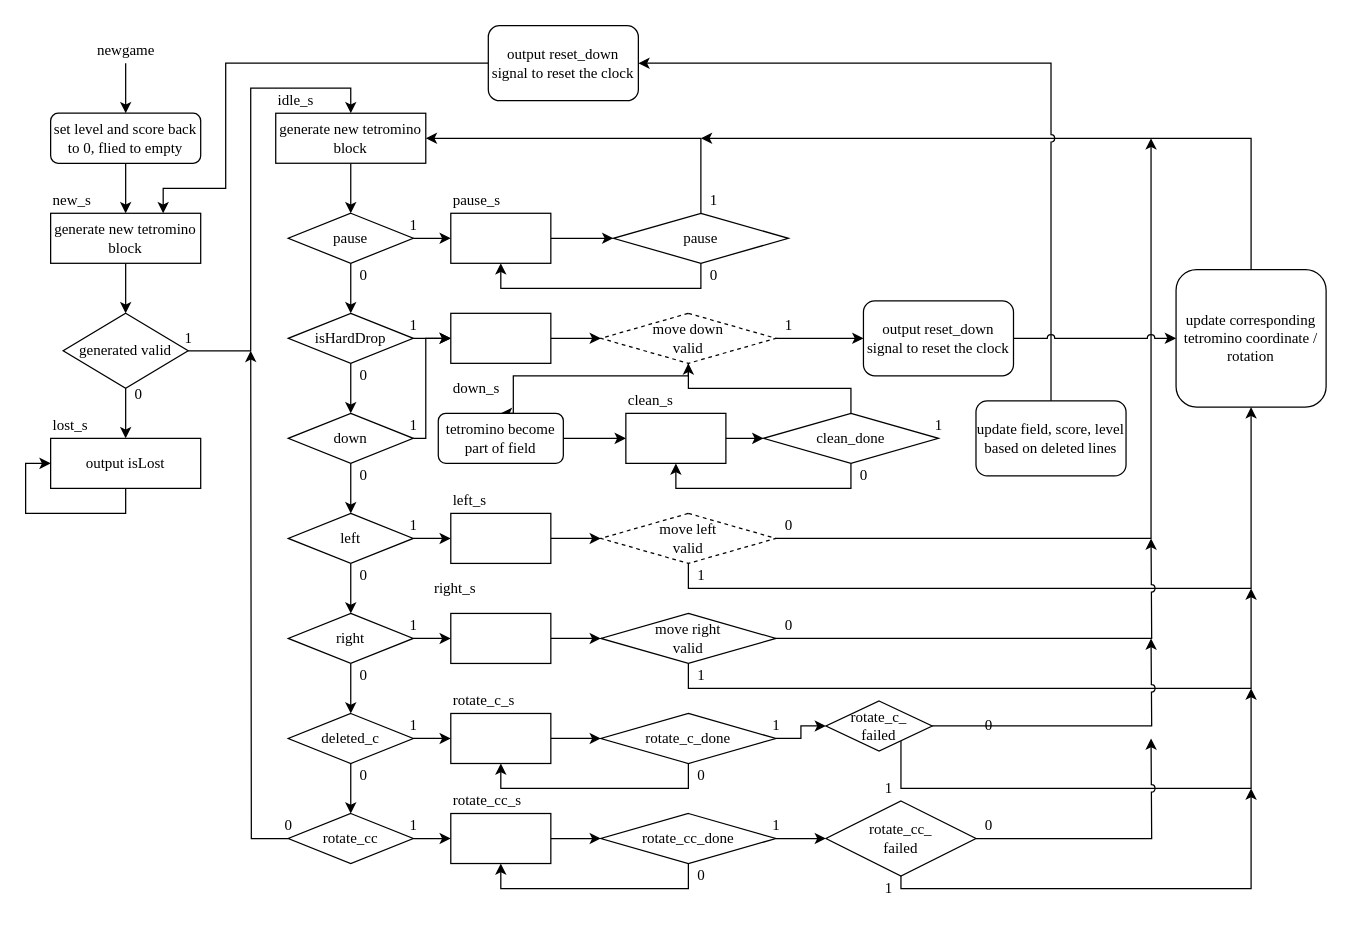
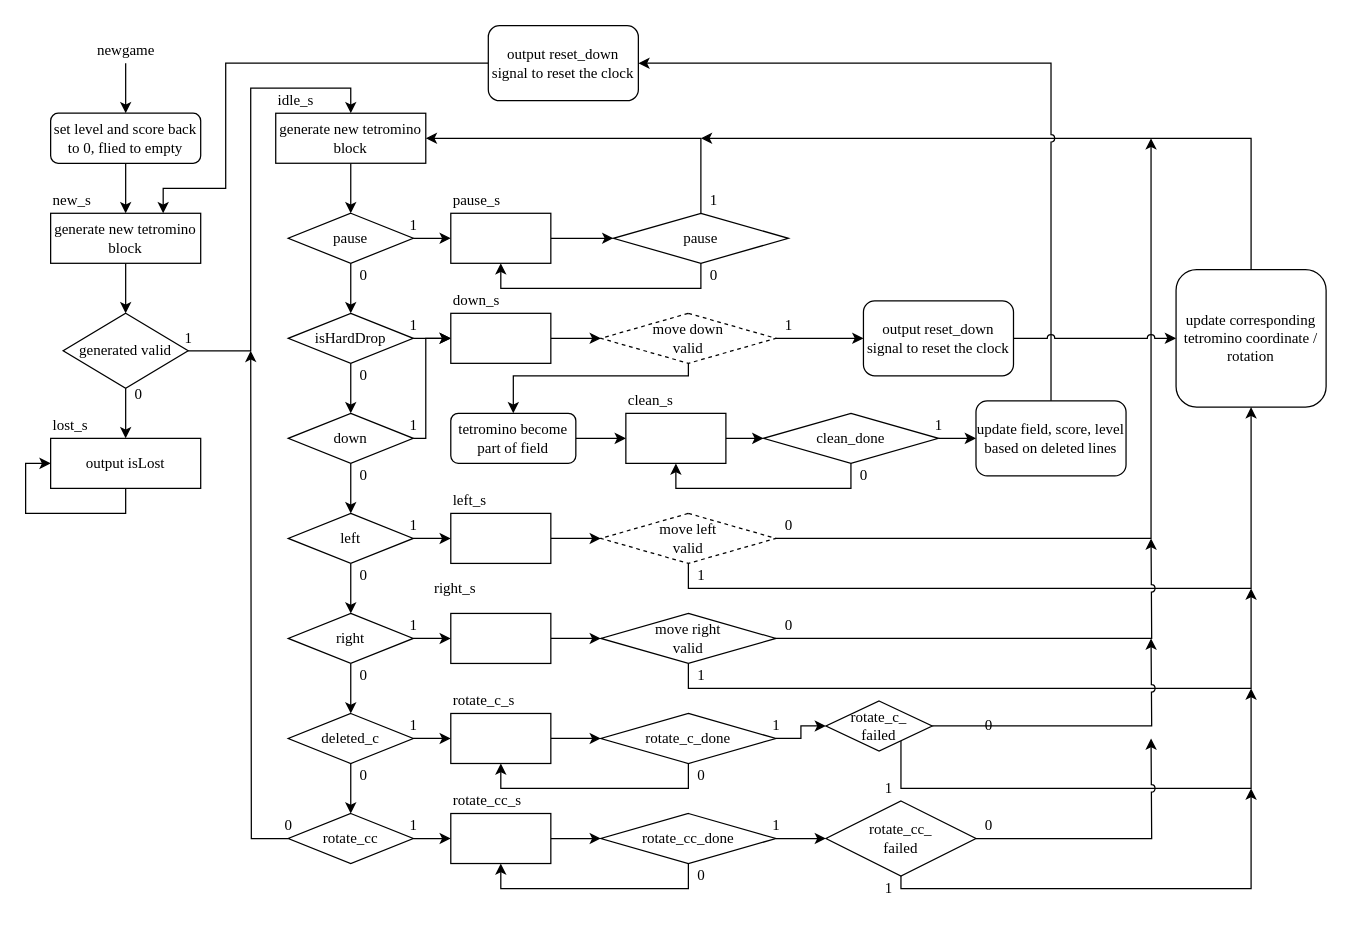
node "down_s": moved (488, 388) -> (488, 301)
edge "clean_done" -> "move down valid": now "clean_done" -> "update field, score, level based on deleted lines"
node "tetromino become part of field": moved (501, 438) -> (513, 438)
